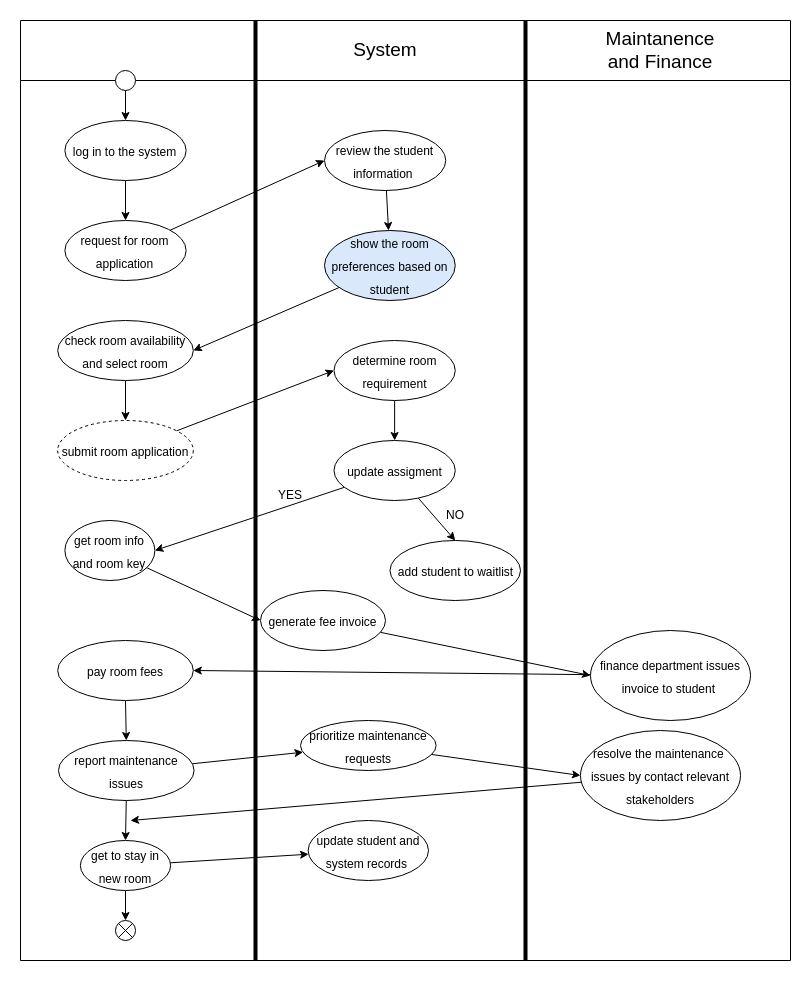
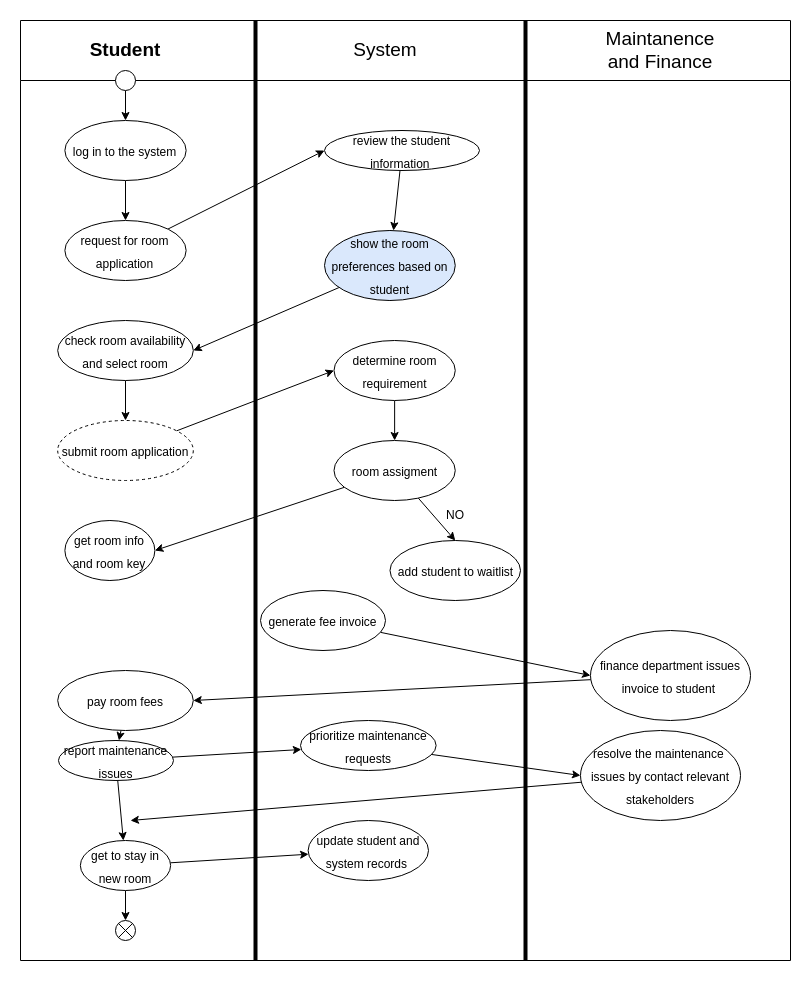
node "Student": added
node "review the student information": size 121x60 -> 155x40
node "update assigment": label "update assigment" -> "room assigment"
node "YES": removed
edge "get room info and room key" -> "generate fee invoice": removed
node "pay room fees": moved (126, 671) -> (126, 701)
node "report maintenance issues": size 136x60 -> 115x40
